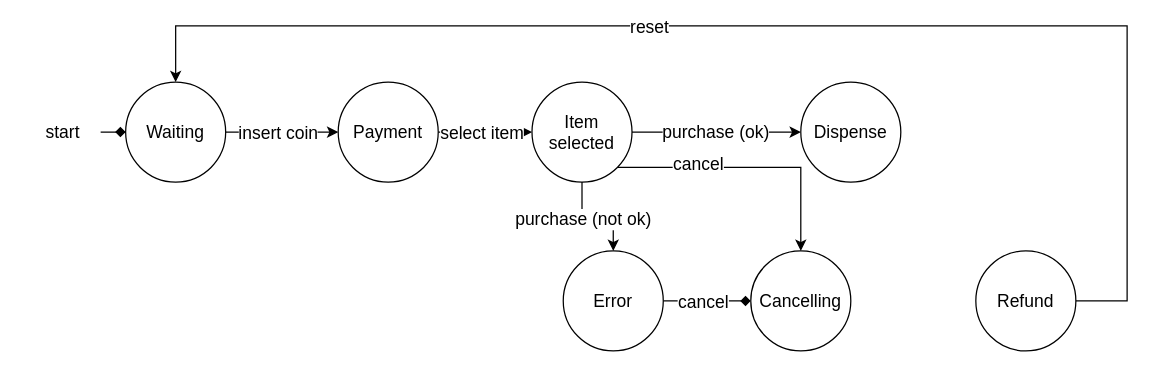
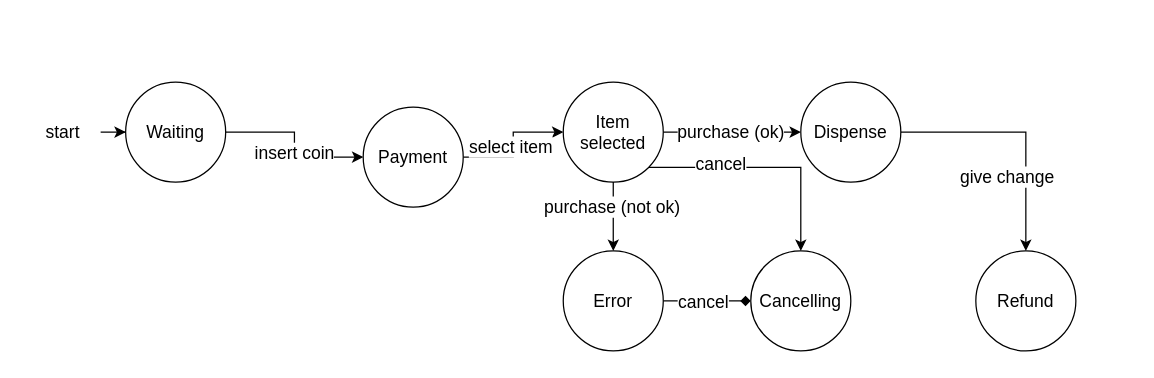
edge "Refund" -> "Waiting": removed, label "reset"
edge "start" -> "Waiting": arrowhead diamond -> classic
node "Payment": moved (388, 132) -> (413, 157)
node "Item selected": moved (582, 132) -> (613, 132)
edge "Dispense" -> "Refund": added, label "give change"
